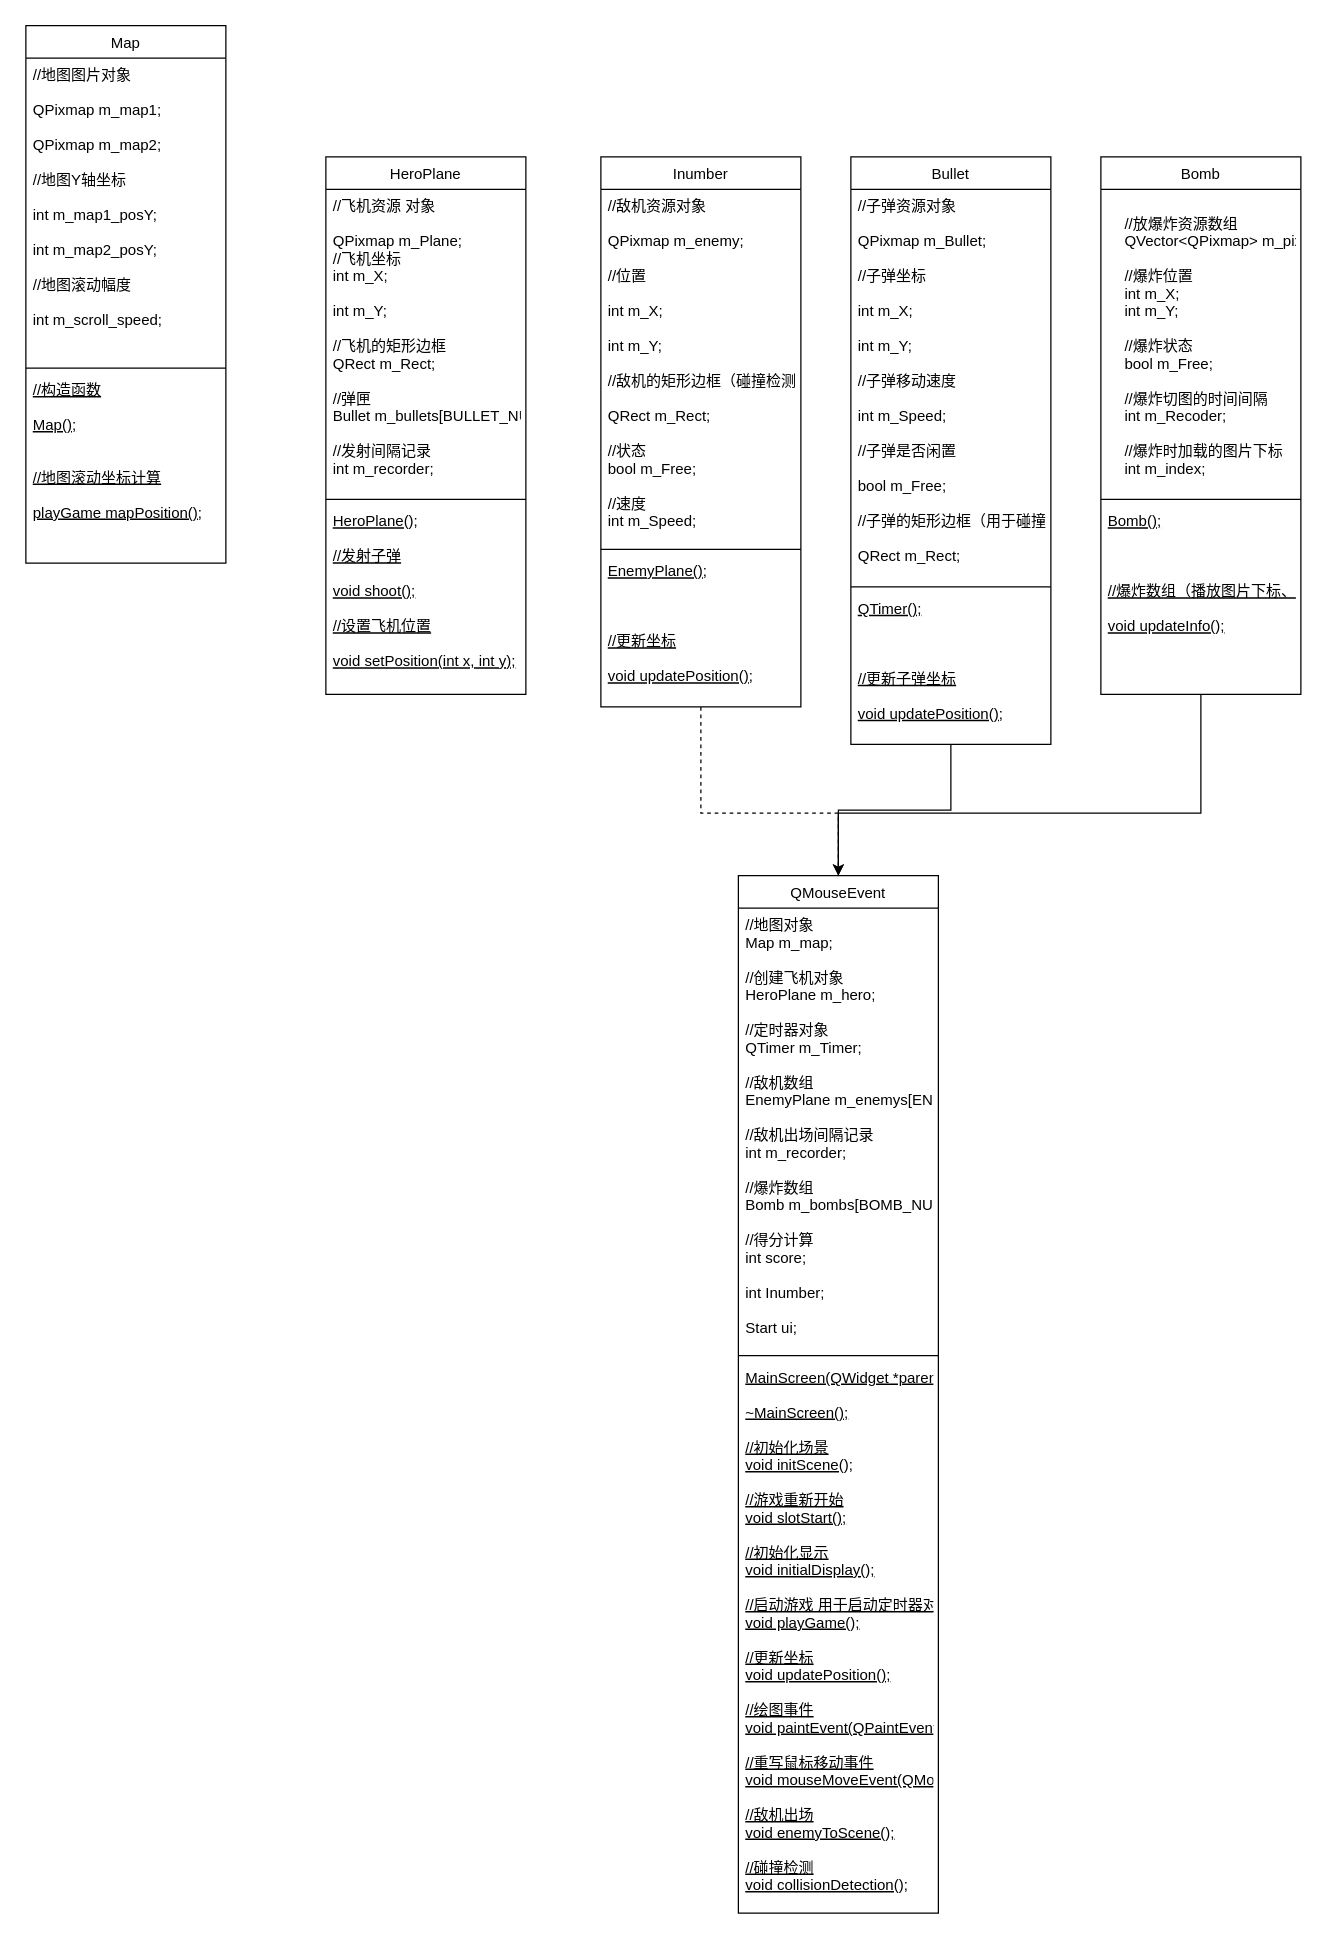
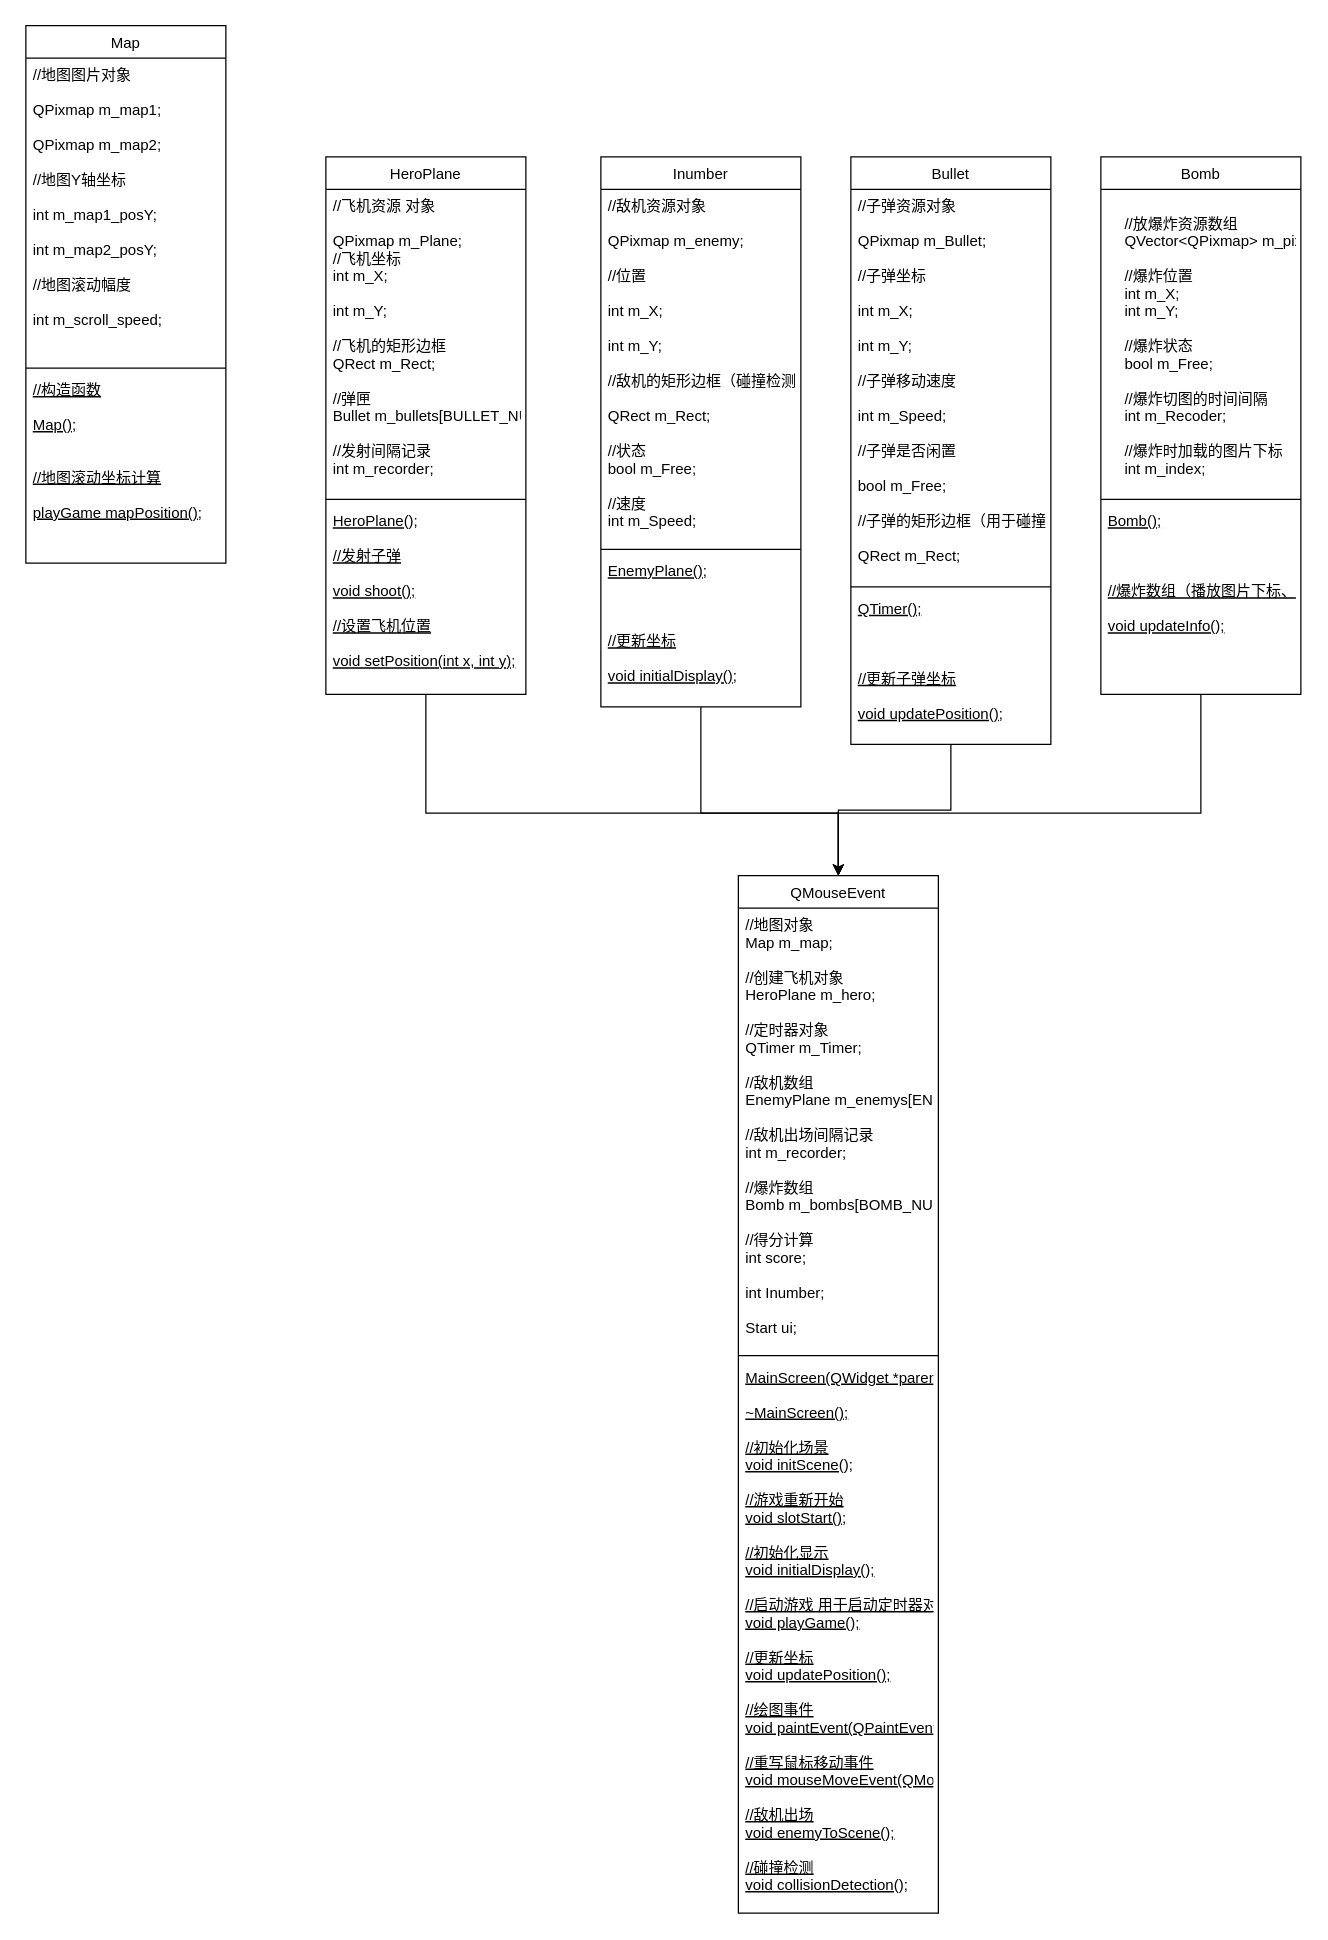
node "EnemyPlane(); //更新坐标 void updatePosition();": label "EnemyPlane(); //更新坐标 void updatePosition();" -> "EnemyPlane(); //更新坐标 void initialDisplay();"
edge "Inumber" -> "QMouseEvent": style dashed -> solid
edge "HeroPlane" -> "QMouseEvent": added
edge "Bomb" -- "QMouseEvent": arrowhead none -> classic
